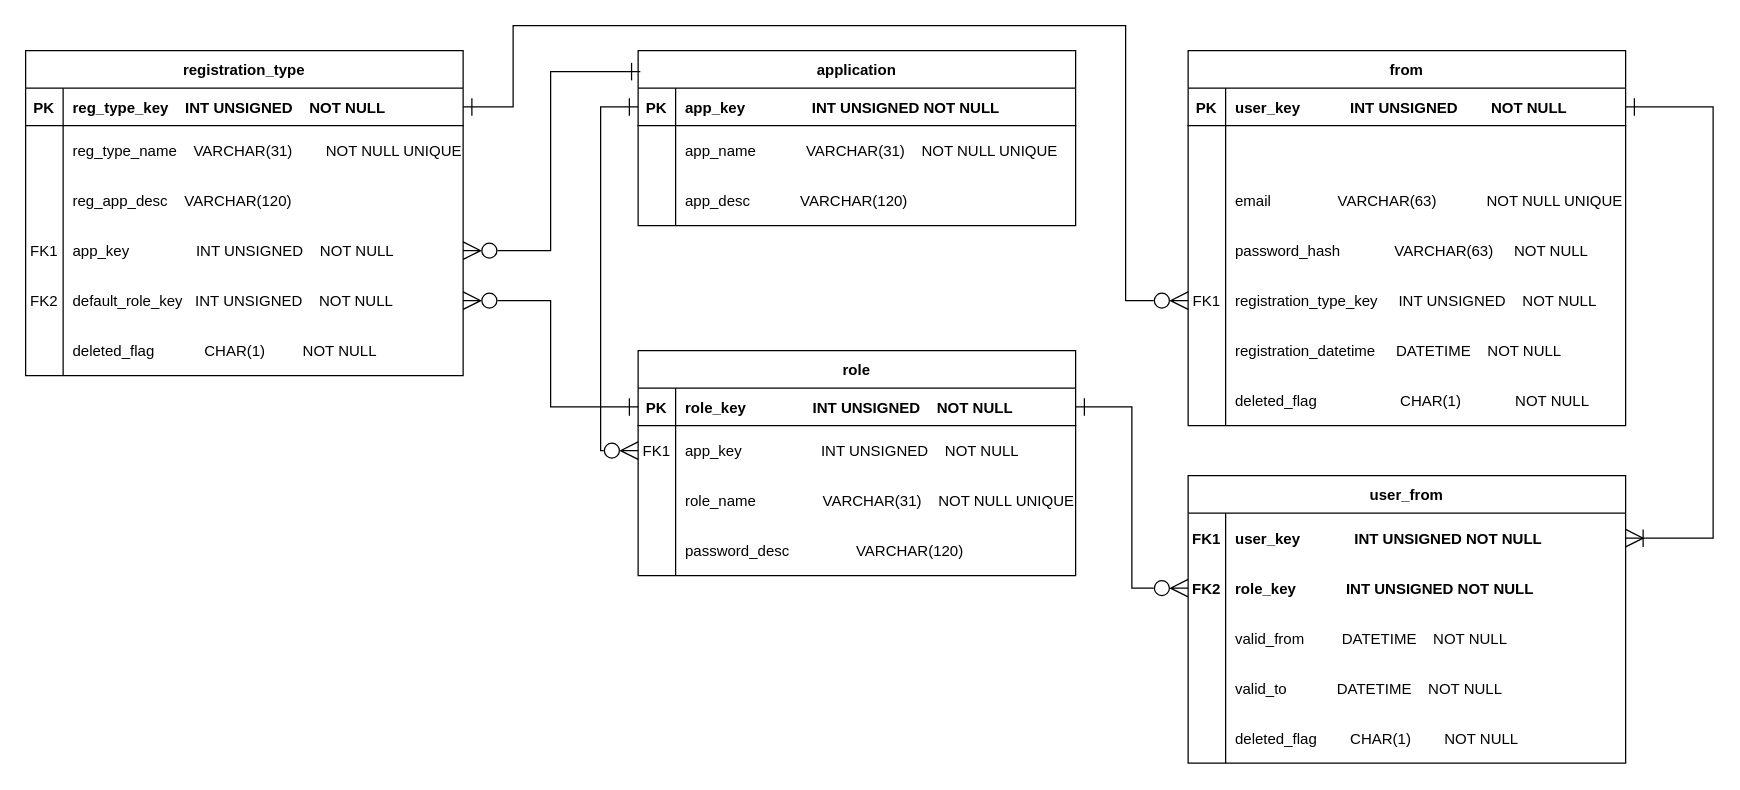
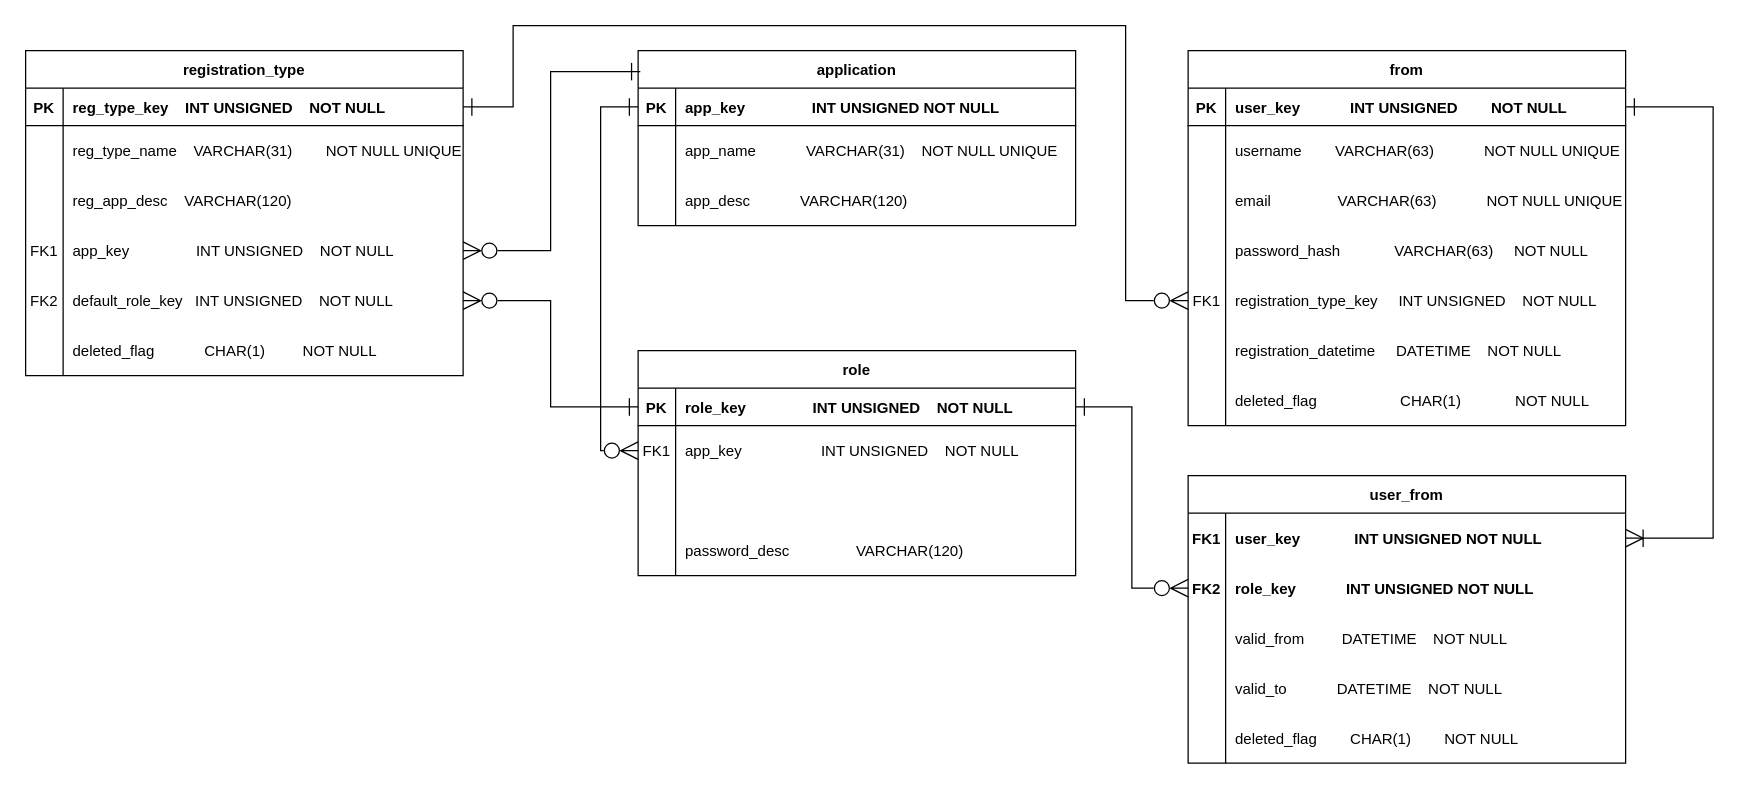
node "username VARCHAR(63) NOT NULL UNIQUE": added
node "role_name VARCHAR(31) NOT NULL UNIQUE": removed
